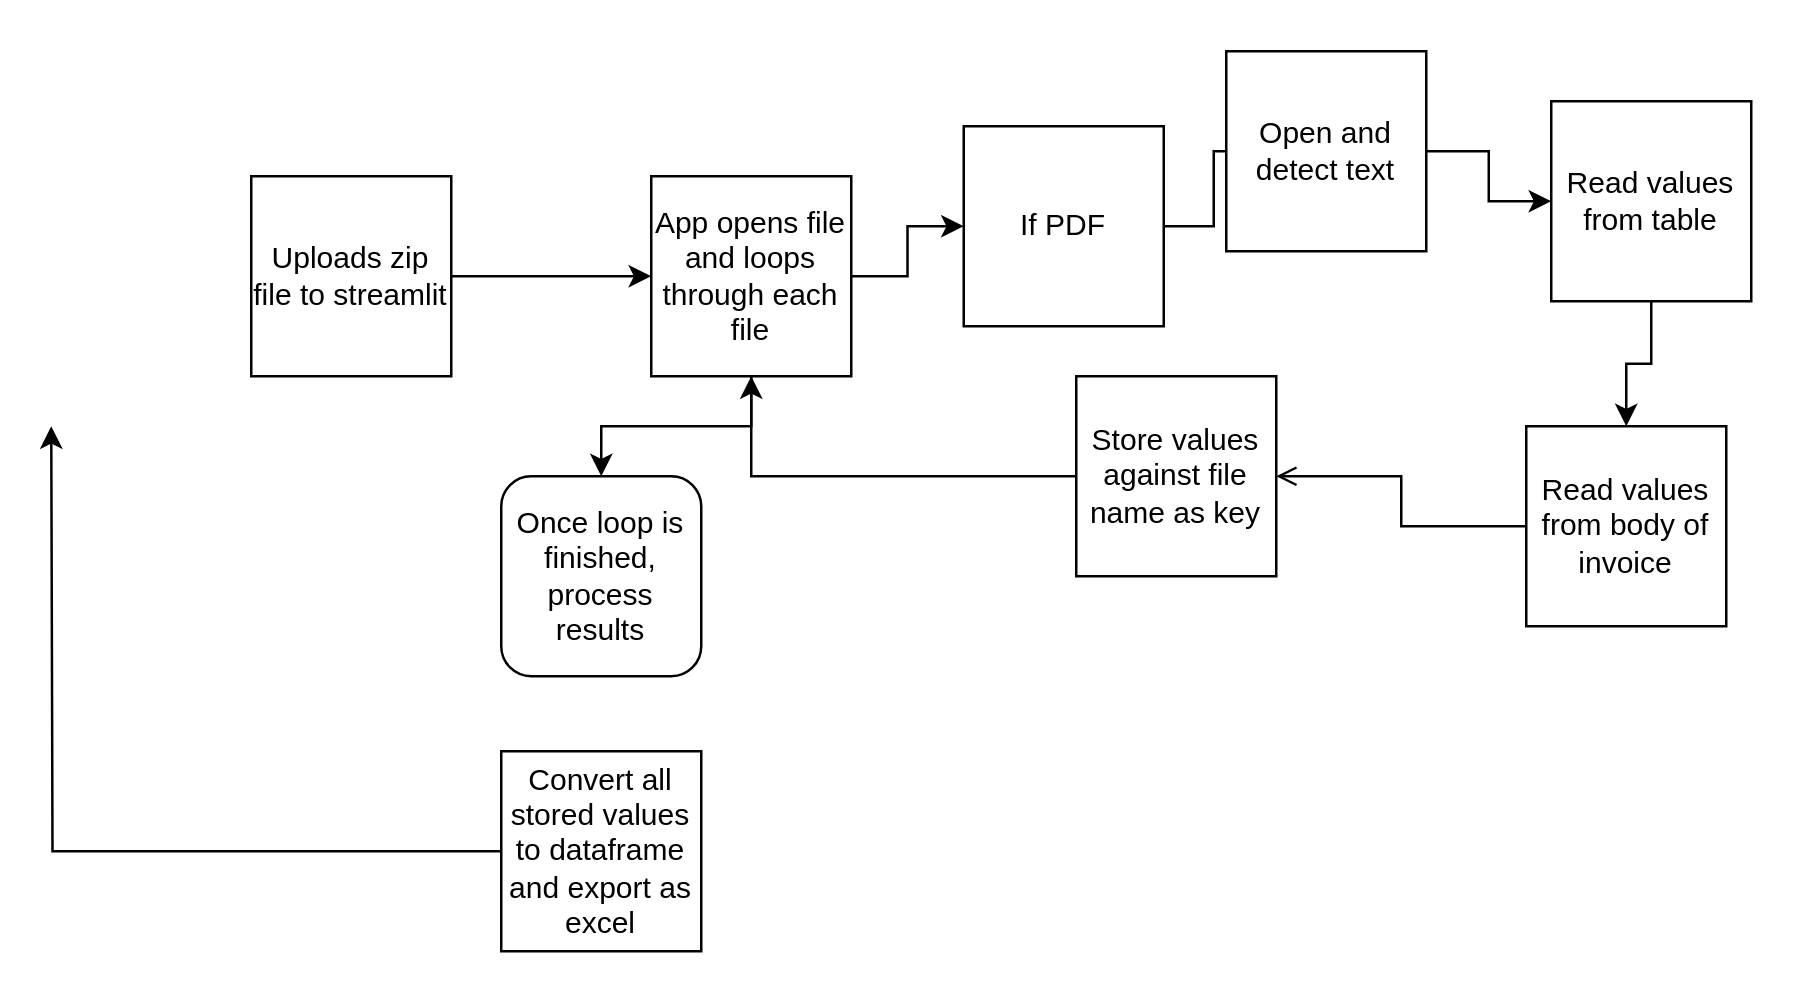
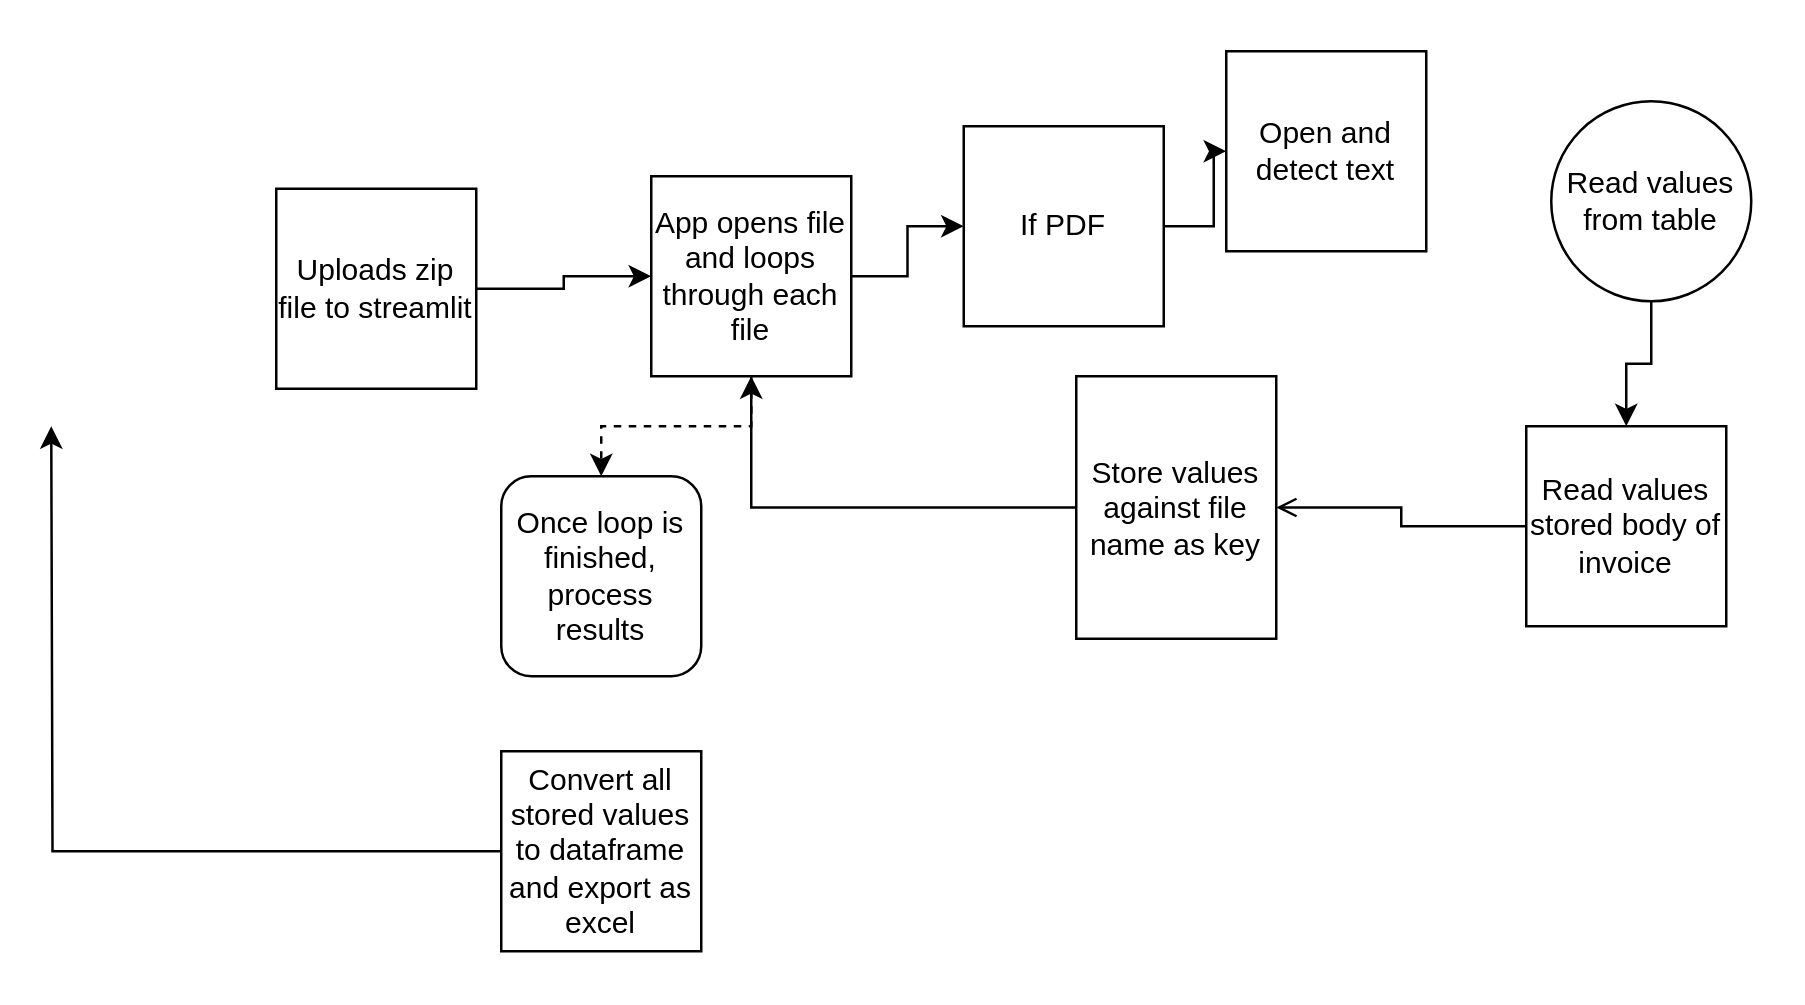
edge "Open and detect text" -- "If PDF": arrowhead none -> classic
edge "Open and detect text" -> "Read values from table": removed
node "Read values from table": shape rectangle -> ellipse
node "Uploads zip file to streamlit": moved (351, 276) -> (376, 289)
edge "App opens file and loops through each file" -> "Once loop is finished, process results": style solid -> dashed
node "Store values against file name as key": size 200x200 -> 200x263
node "Read values from body of invoice": label "Read values from body of invoice" -> "Read values stored body of invoice"
